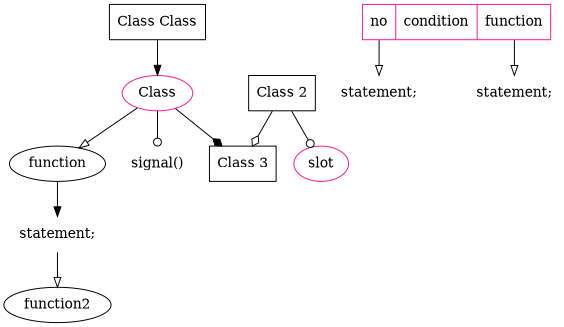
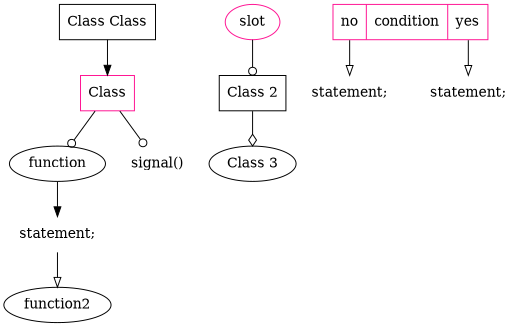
node "no": text "function" -> "yes"
node "Class": shape ellipse -> box
edge "Class" -> "Class 3": removed
edge "Class" -> "function": arrowhead onormal -> odot
edge "Class 2" -> "slot": reversed
node "Class 3": shape box -> ellipse
